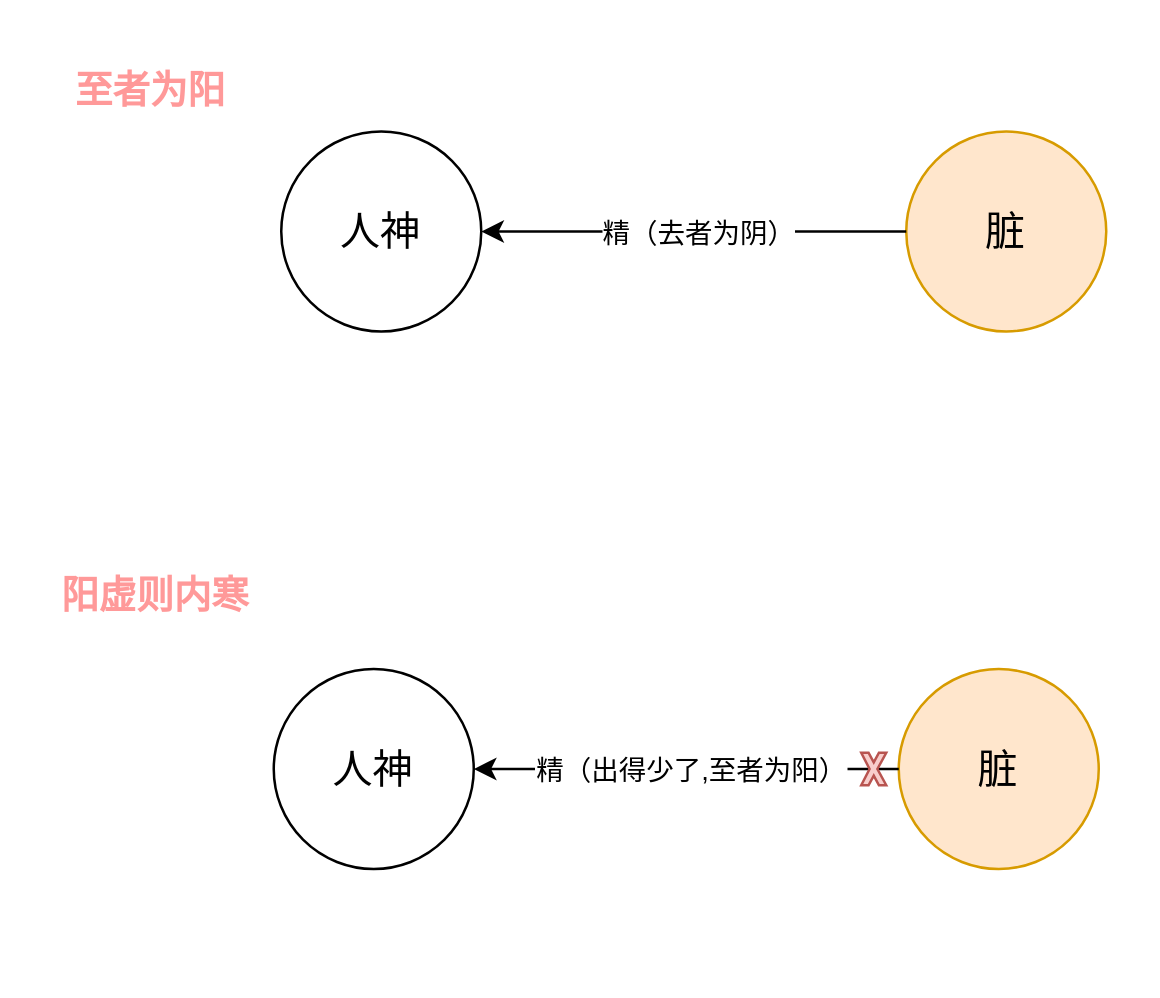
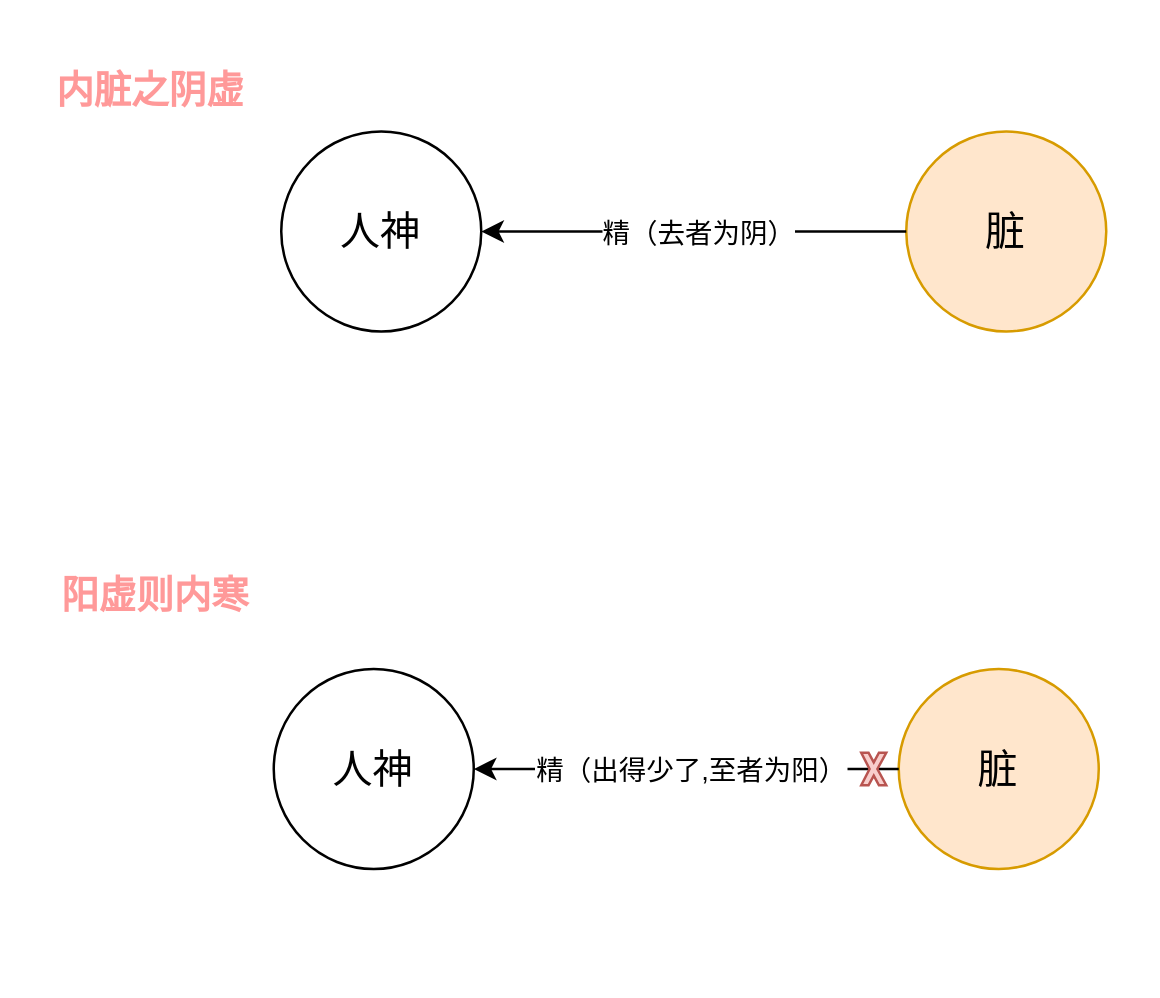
node "至者为阳": label "至者为阳" -> "内脏之阴虚"
